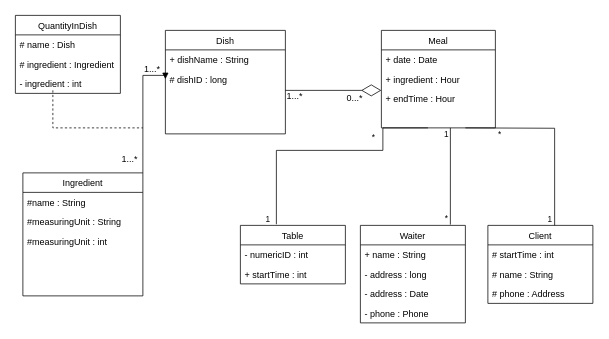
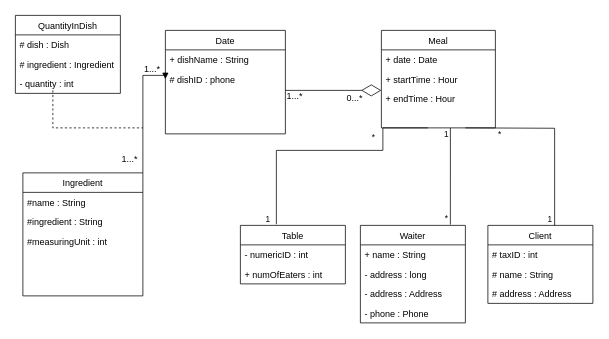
node "Dish": label "Dish" -> "Date"
node "# name : Dish": label "# name : Dish" -> "# dish : Dish"
node "# dishID : long": label "# dishID : long" -> "# dishID : phone"
node "+ ingredient : Hour": label "+ ingredient : Hour" -> "+ startTime : Hour"
node "- ingredient : int": label "- ingredient : int" -> "- quantity : int"
node "#measuringUnit : String": label "#measuringUnit : String" -> "#ingredient : String"
node "# startTime : int": label "# startTime : int" -> "# taxID : int"
node "+ startTime : int": label "+ startTime : int" -> "+ numOfEaters : int"
node "- address : Date": label "- address : Date" -> "- address : Address"
node "# phone : Address": label "# phone : Address" -> "# address : Address"
